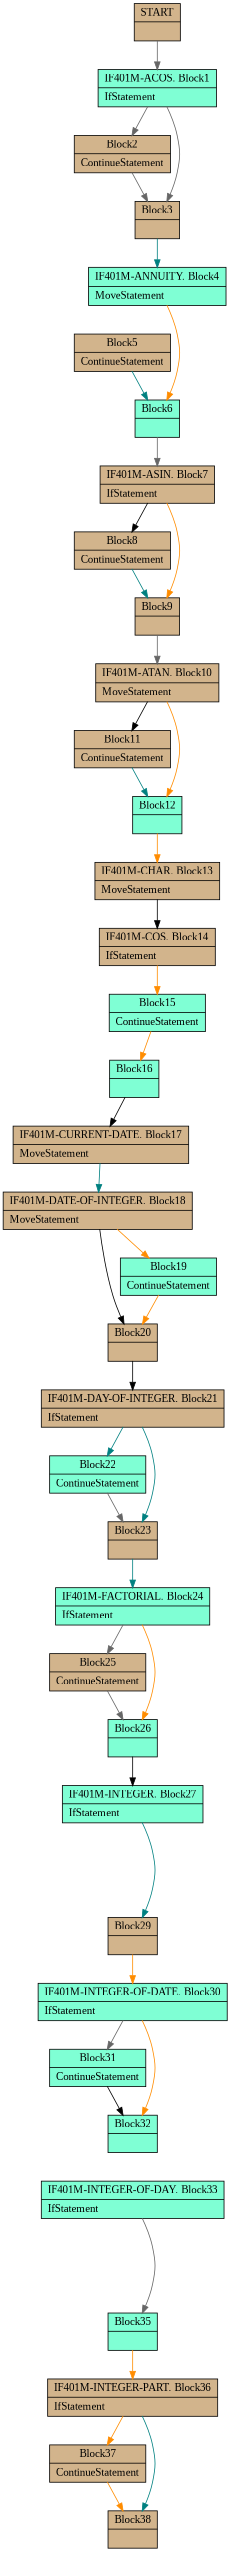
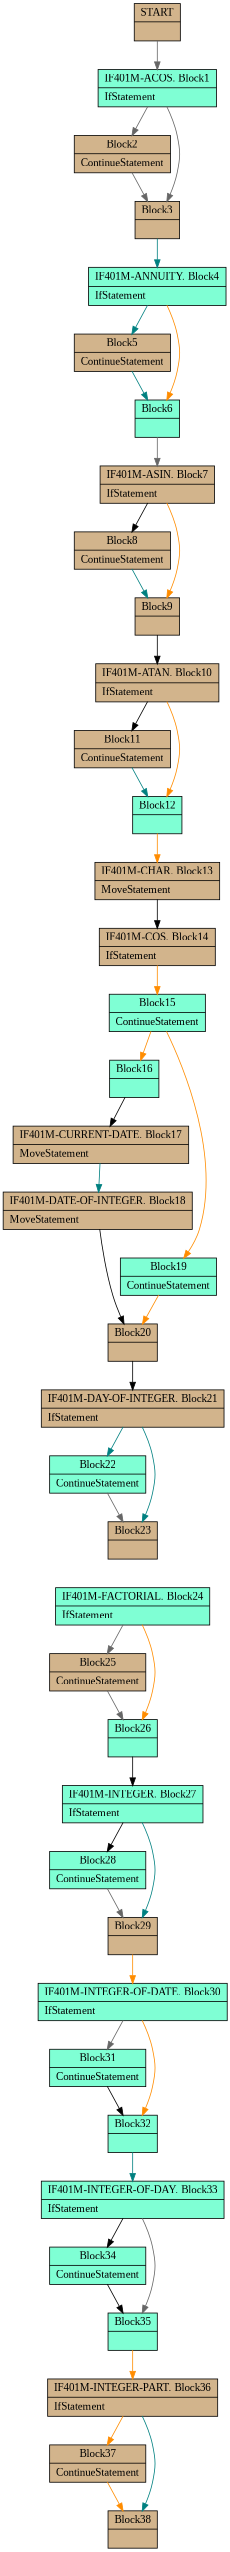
node "IF401M-ANNUITY. Block4": text "MoveStatement" -> "IfStatement"
edge "IF401M-ANNUITY. Block4" -> "Block5": added
edge "Block9" -> "IF401M-ATAN. Block10": color gray40 -> black
node "IF401M-ATAN. Block10": text "MoveStatement" -> "IfStatement"
edge "IF401M-DATE-OF-INTEGER. Block18" -> "Block19": now "Block15" -> "Block19"
edge "Block23" -> "IF401M-FACTORIAL. Block24": removed
node "Block28": added
edge "Block32" -> "IF401M-INTEGER-OF-DAY. Block33": added
node "Block34": added
